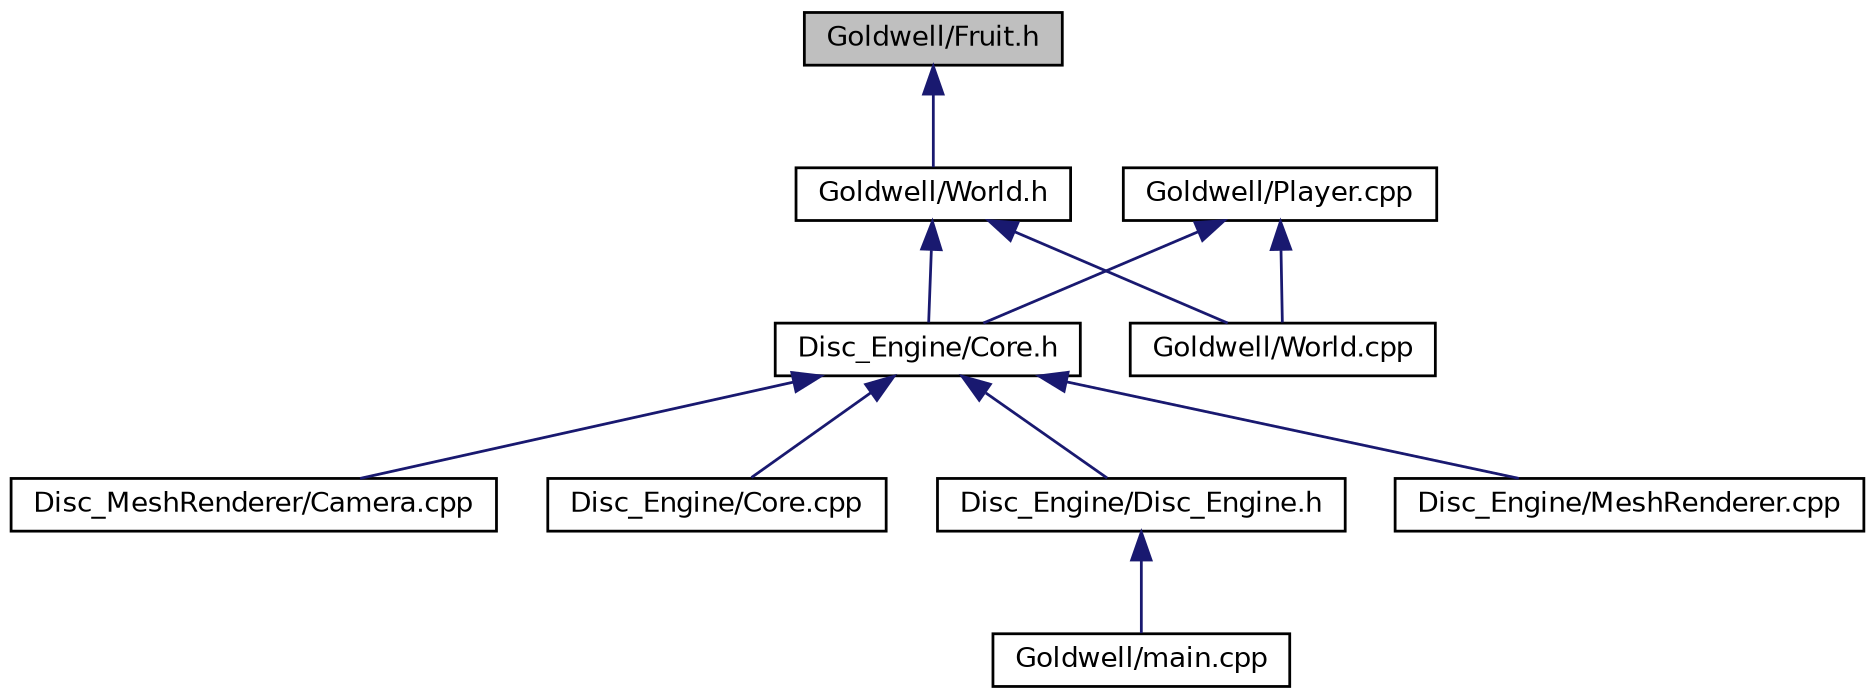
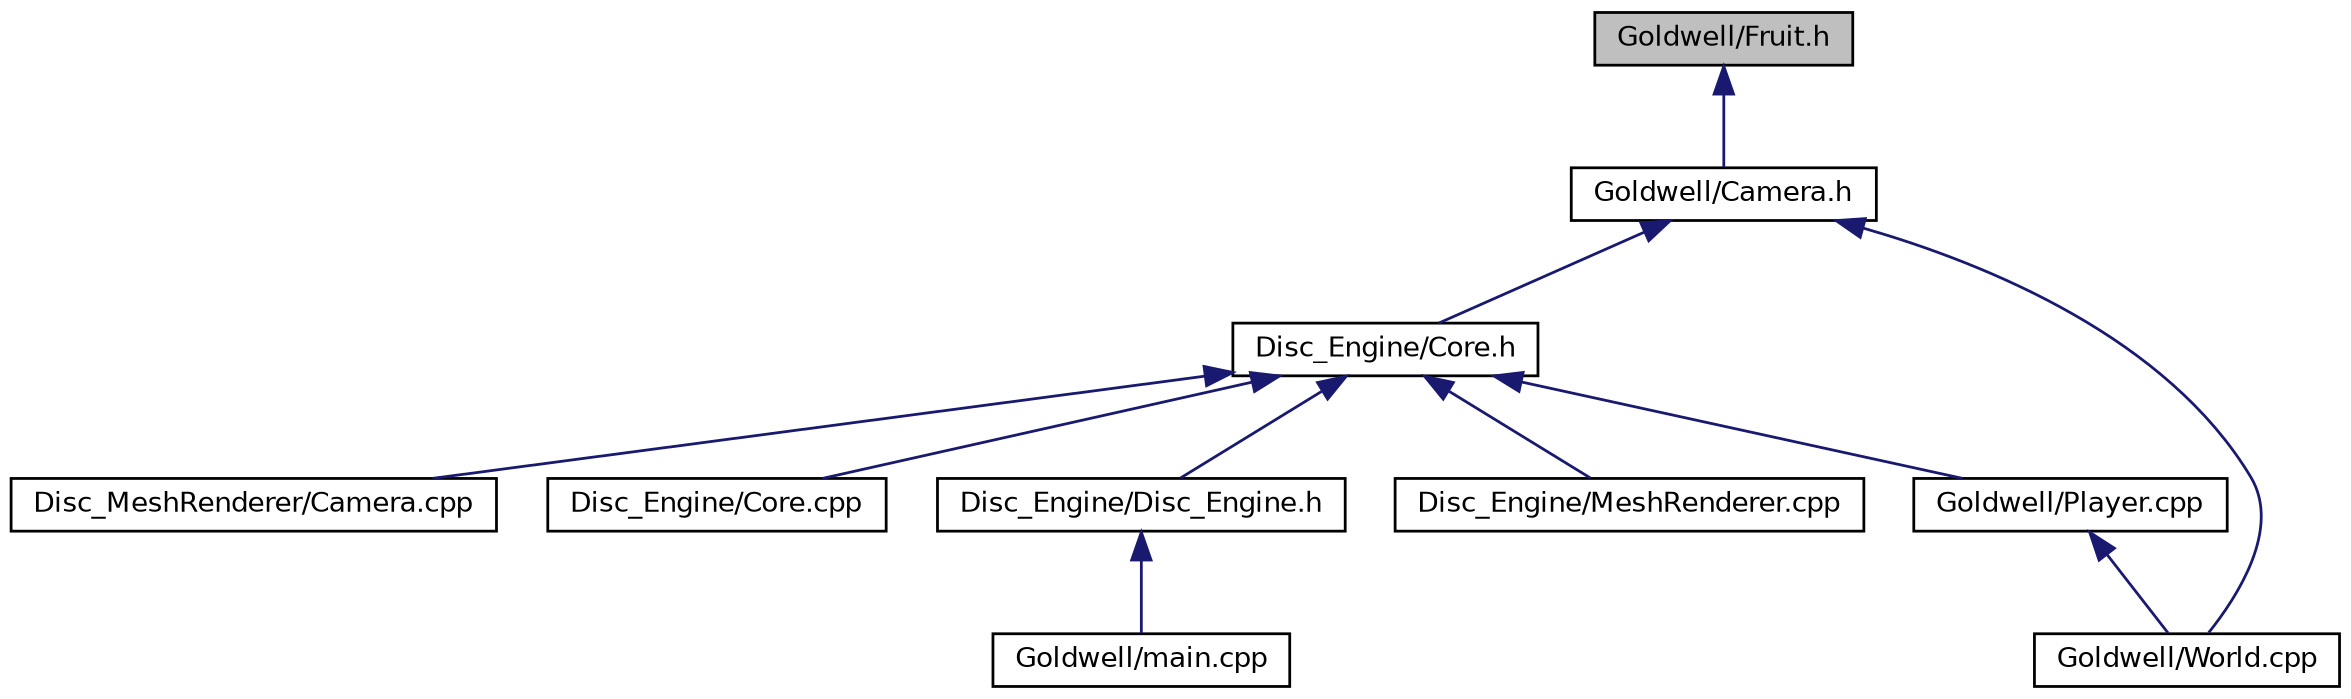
node "Goldwell/World.h": label "Goldwell/World.h" -> "Goldwell/Camera.h"
edge "Disc_Engine/Core.h" -> "Goldwell/Player.cpp": reversed
